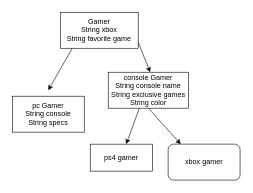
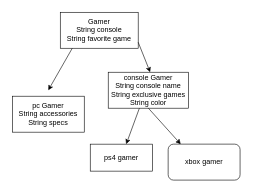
node "Gamer String xbox String favorite game": label "Gamer String xbox String favorite game" -> "Gamer String console String favorite game"
node "pc Gamer String console String specs": label "pc Gamer String console String specs" -> "pc Gamer String accessories String specs"
